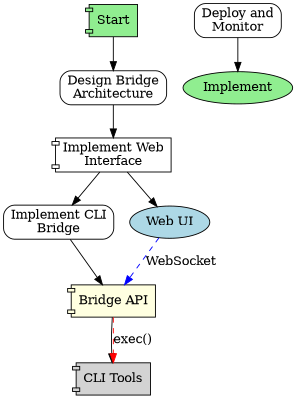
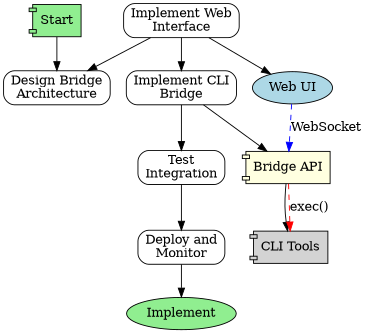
edge "Design Bridge Architecture" -> "Implement Web Interface": reversed
node "Implement Web Interface": shape component -> box
node "Test Integration": added
